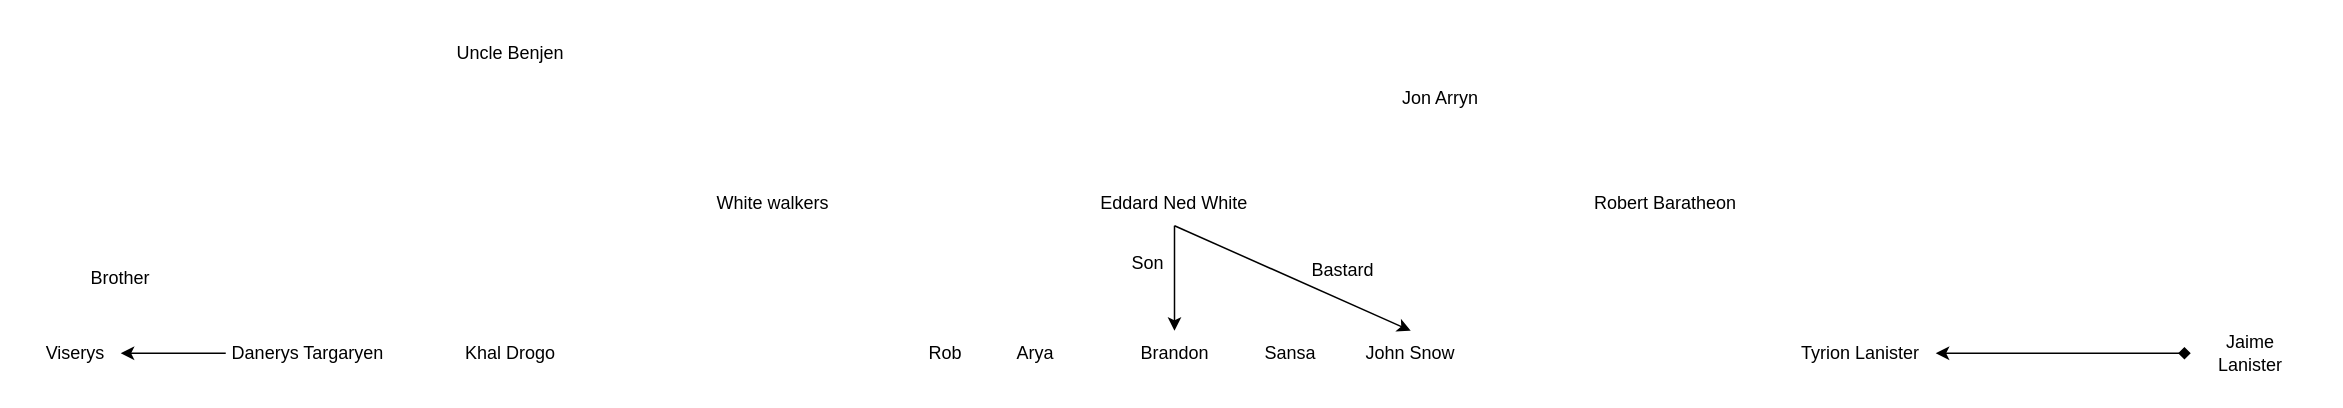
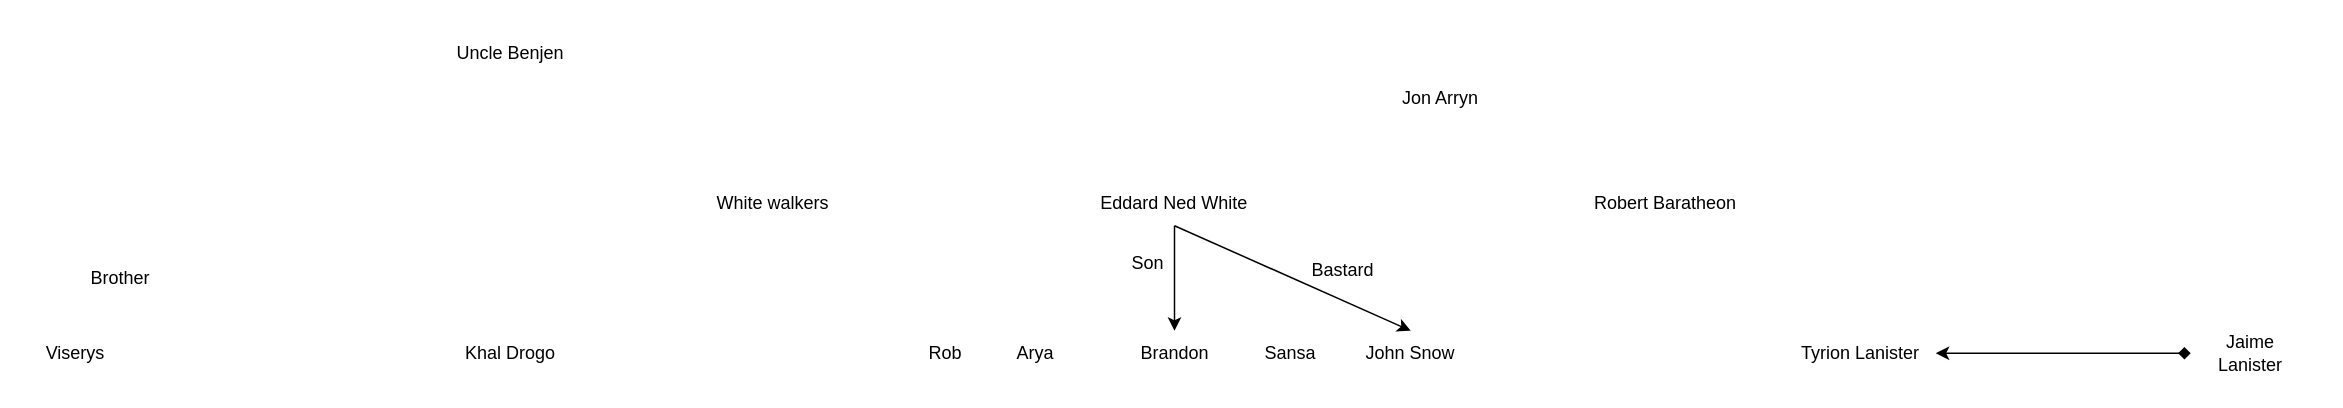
edge "Danerys Targaryen" -> "Viserys": removed
node "Danerys Targaryen": removed
